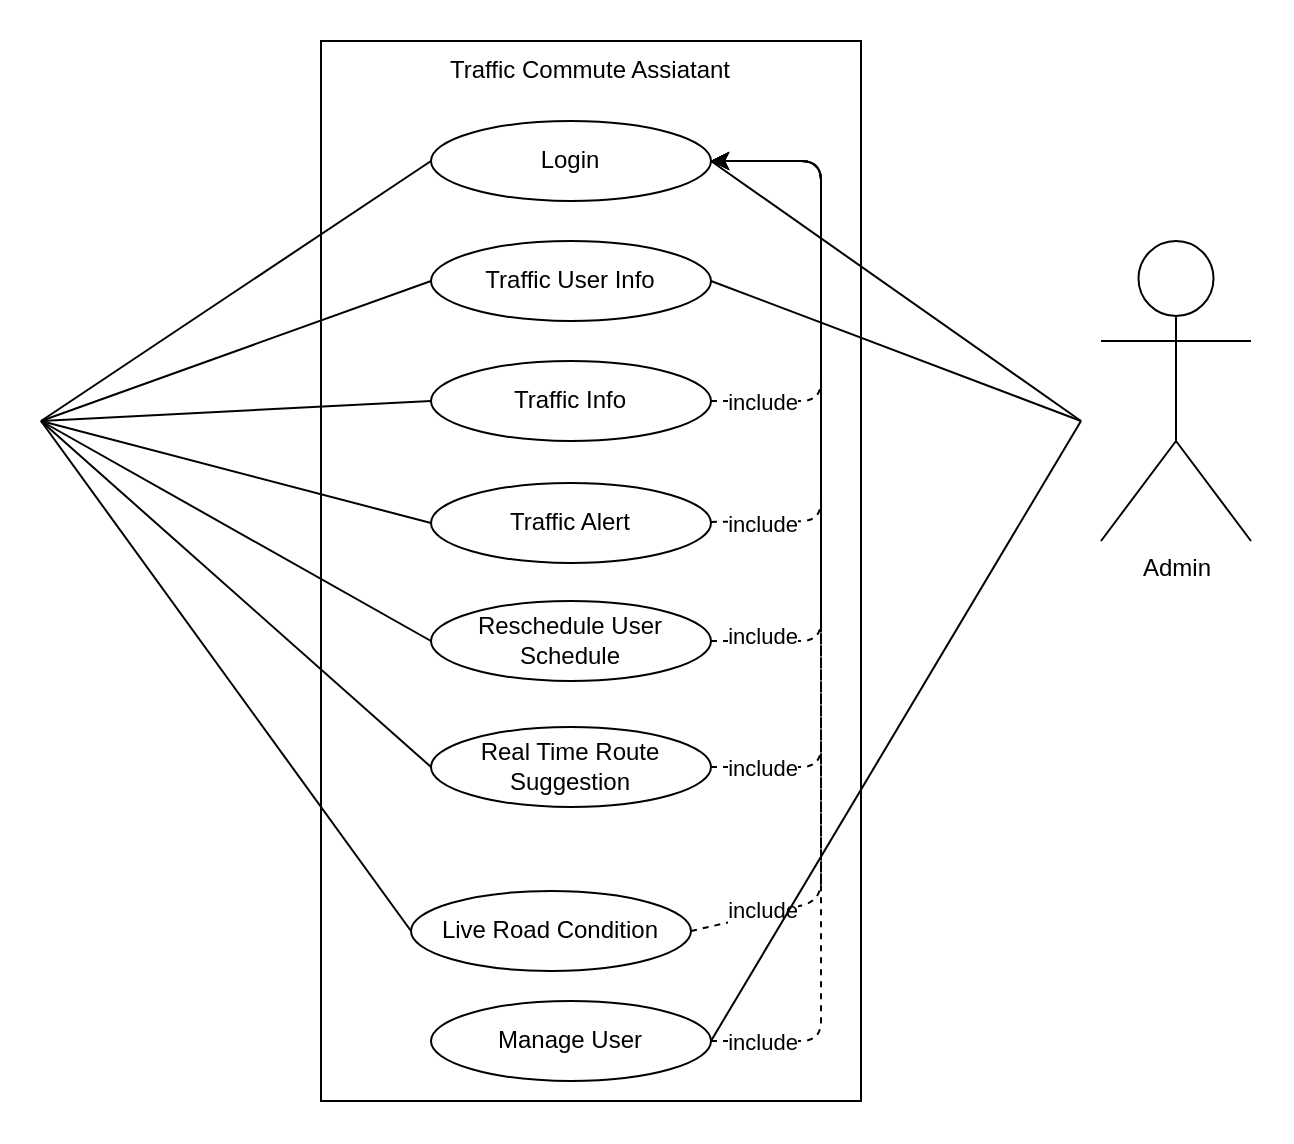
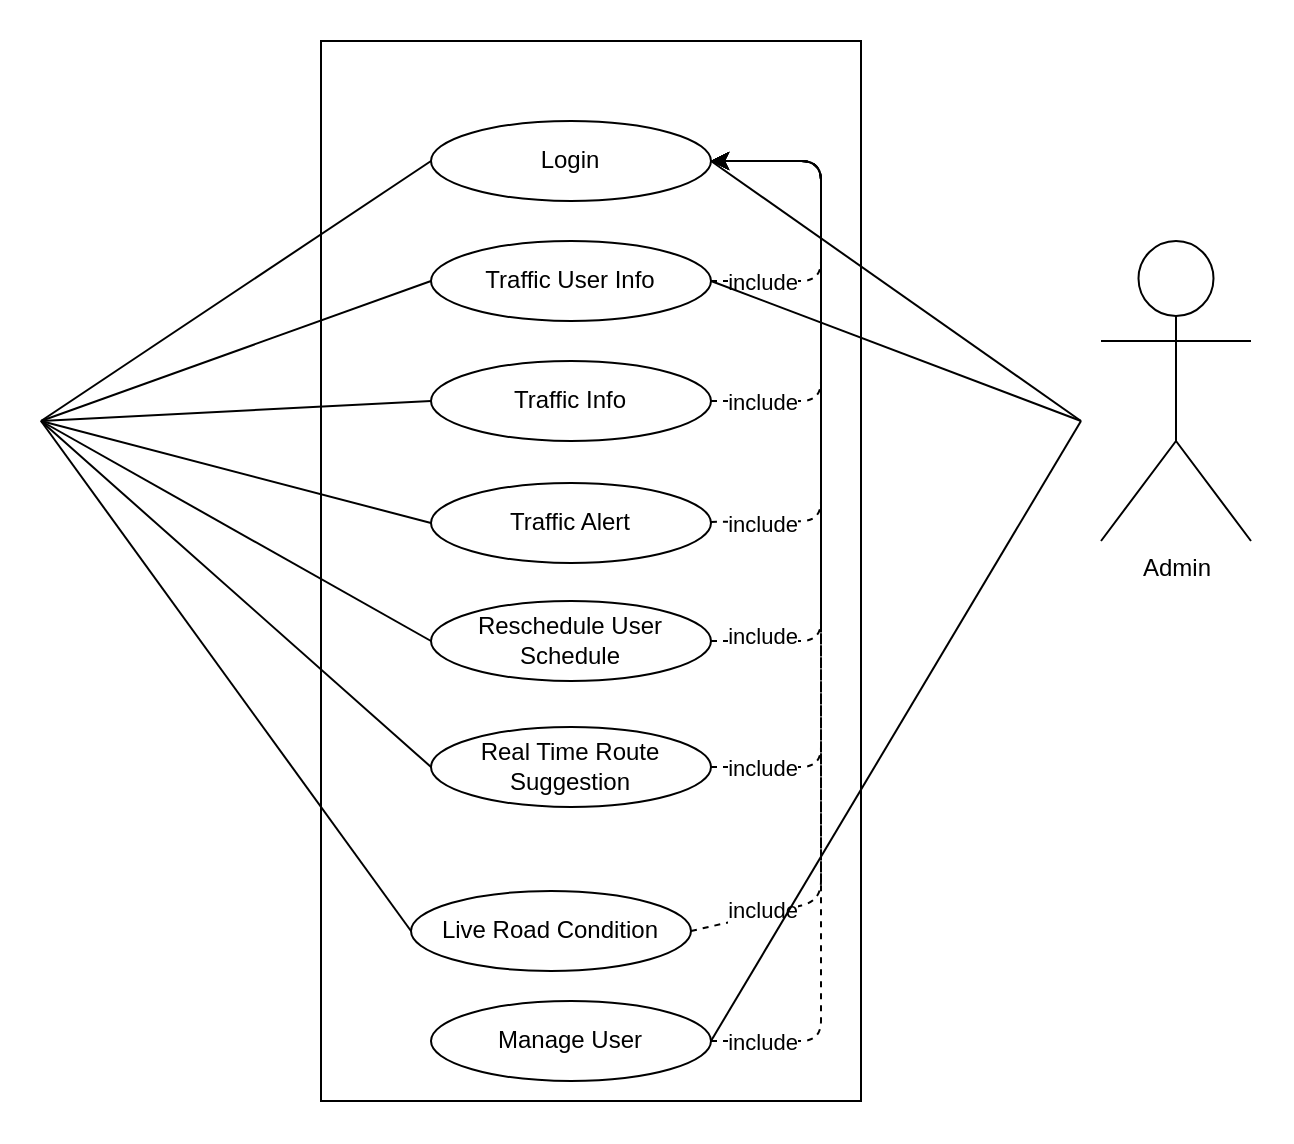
node "Traffic Commute Assiatant": removed
edge "Traffic User Info" -> "Login": added, label "include"
